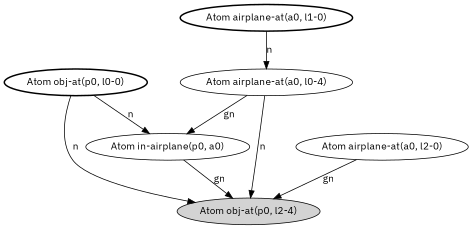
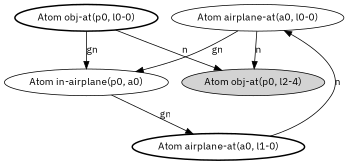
node "Atom airplane-at(a0, l0-4)": label "Atom airplane-at(a0, l0-4)" -> "Atom airplane-at(a0, l0-0)"
edge "Atom obj-at(p0, l0-0)" -> "Atom in-airplane(p0, a0)": label "n" -> "gn"
node "Atom airplane-at(a0, l2-0)": removed
edge "Atom in-airplane(p0, a0)" -> "Atom obj-at(p0, l2-4)": now "Atom in-airplane(p0, a0)" -> "Atom airplane-at(a0, l1-0)"
